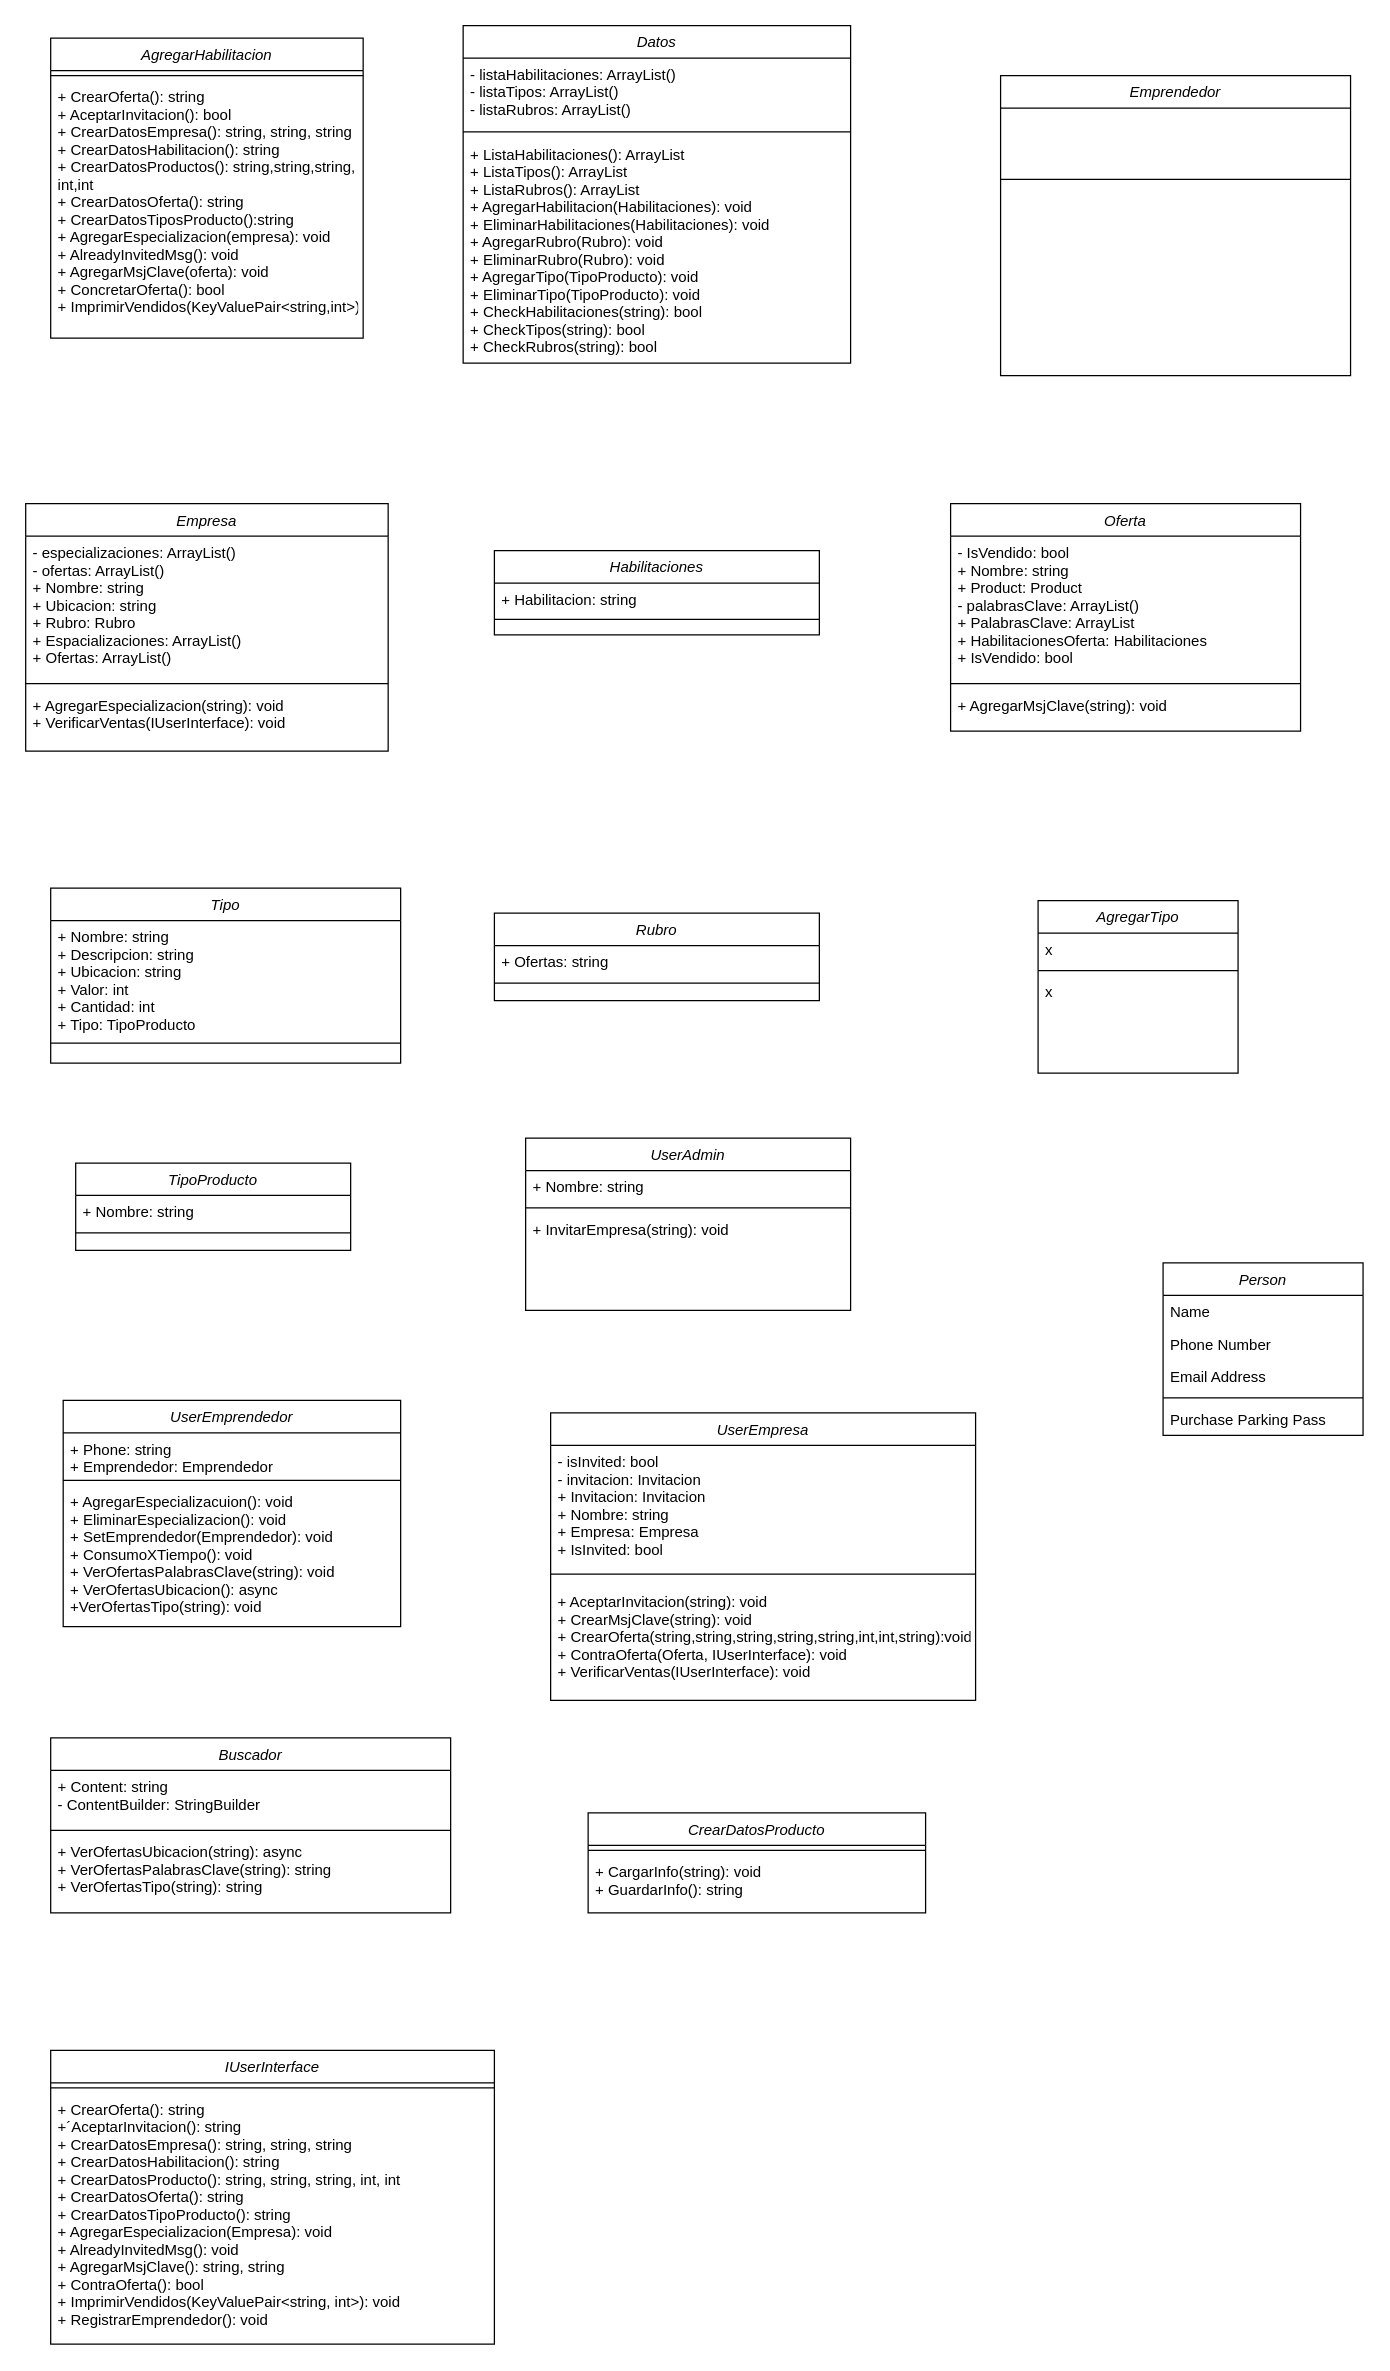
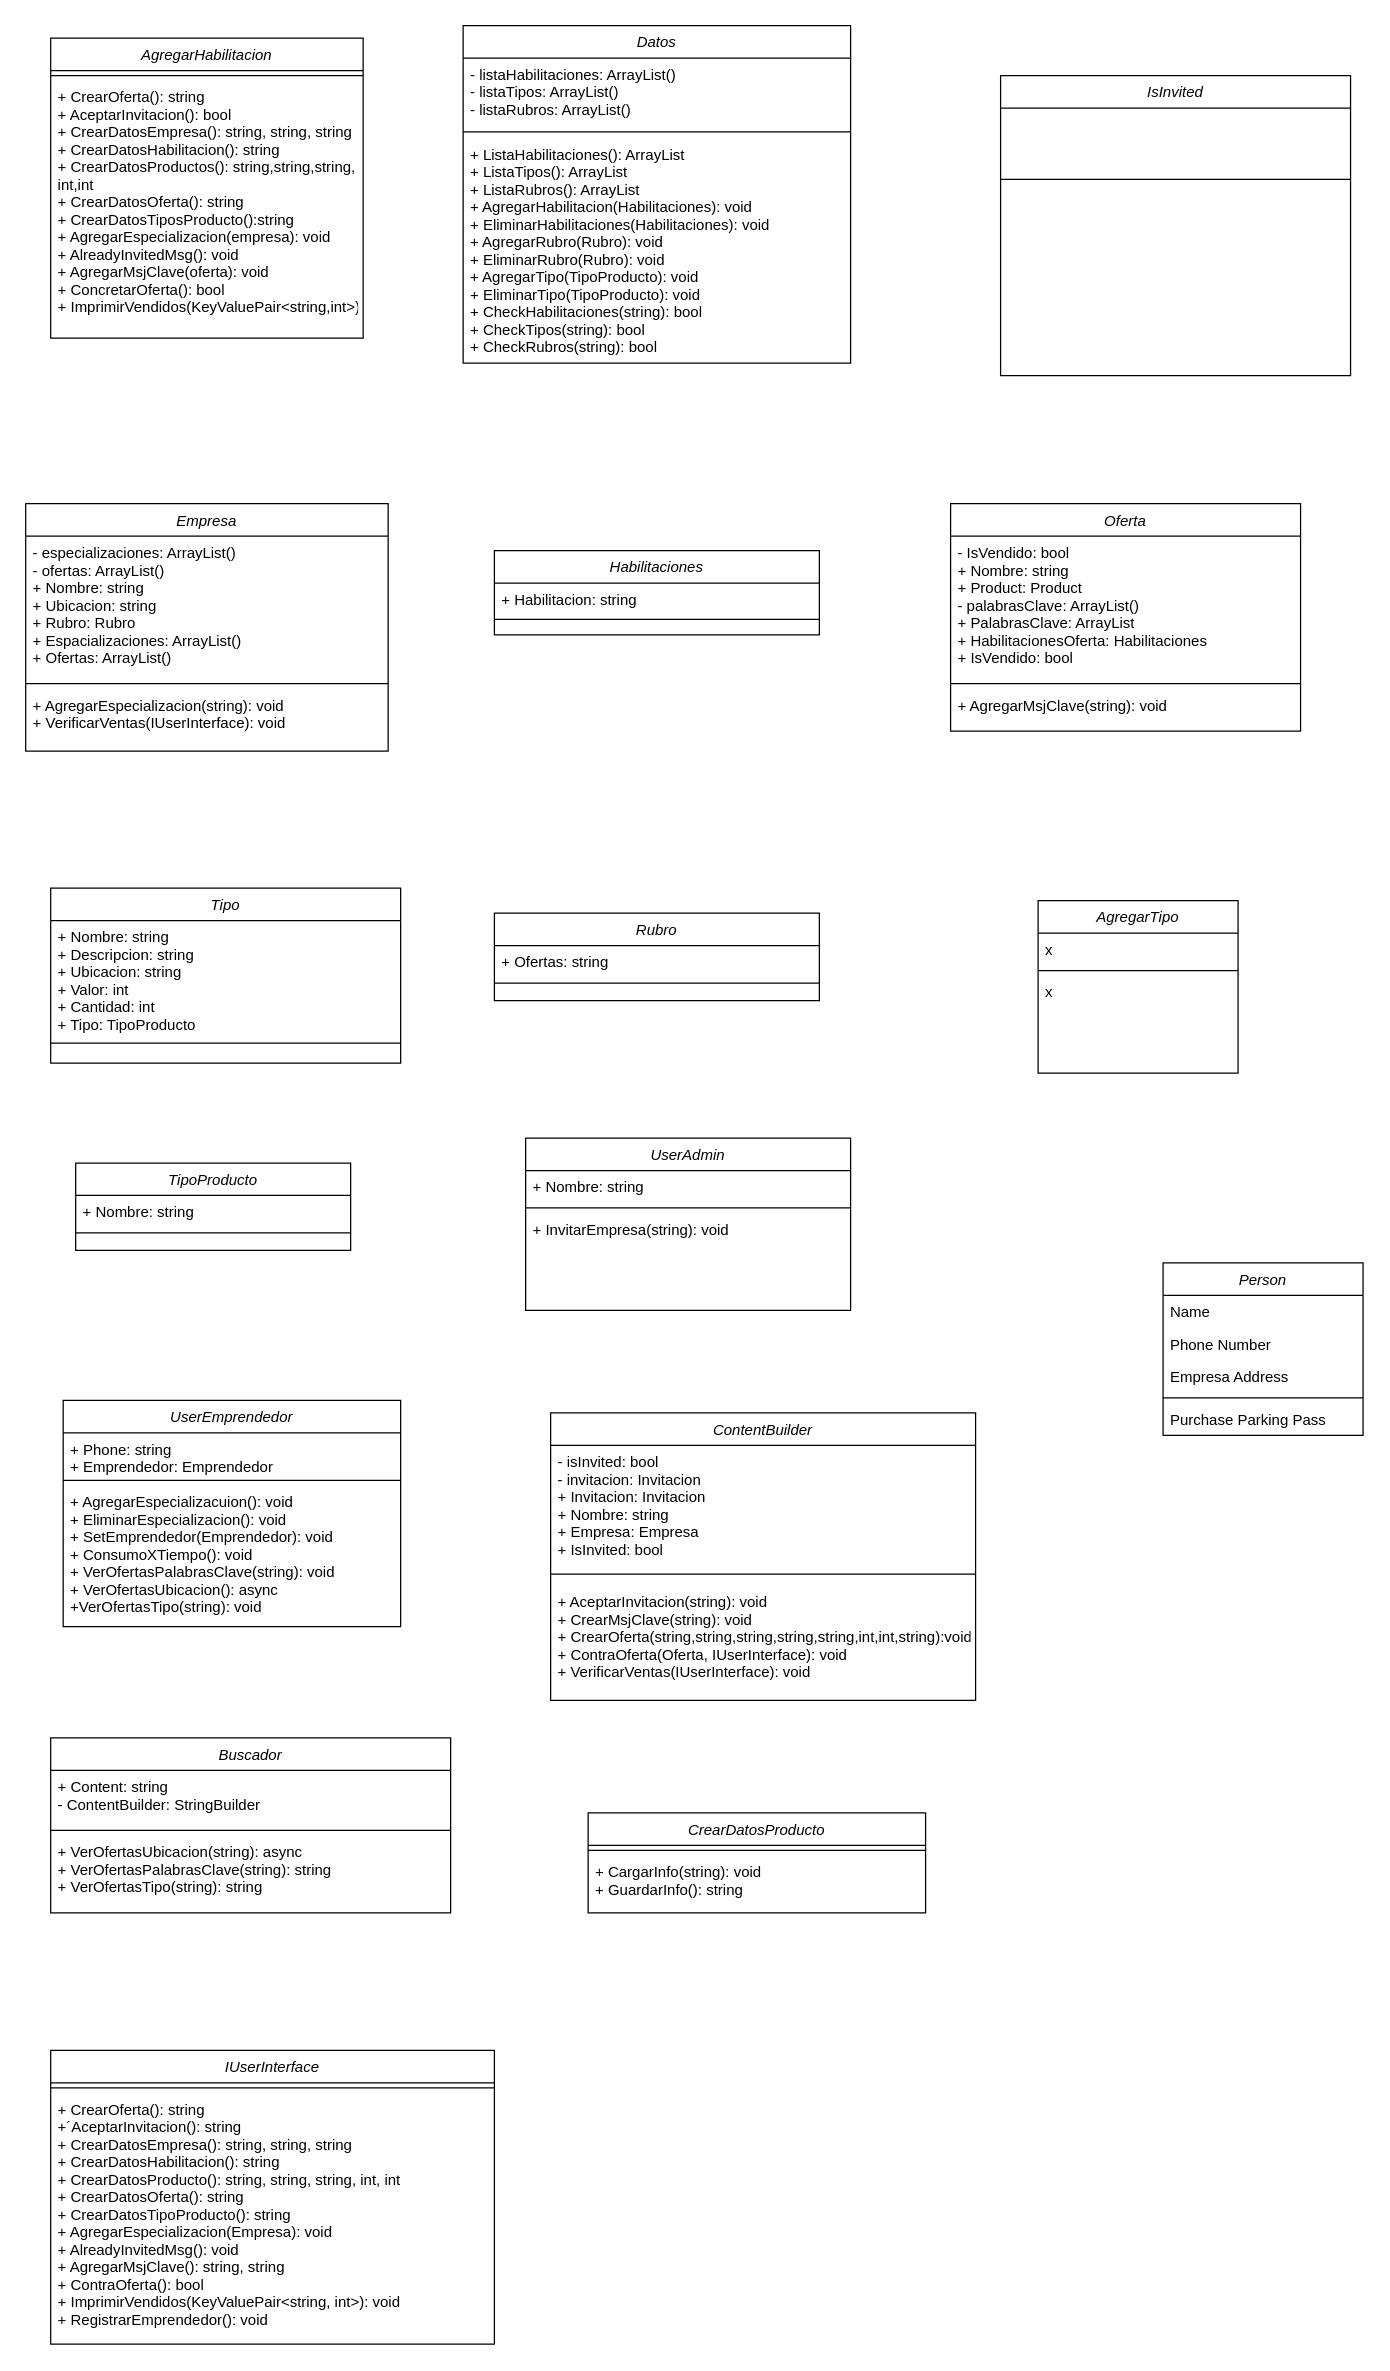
node "Emprendedor": label "Emprendedor" -> "IsInvited"
node "Email Address": label "Email Address" -> "Empresa Address"
node "UserEmpresa": label "UserEmpresa" -> "ContentBuilder"
